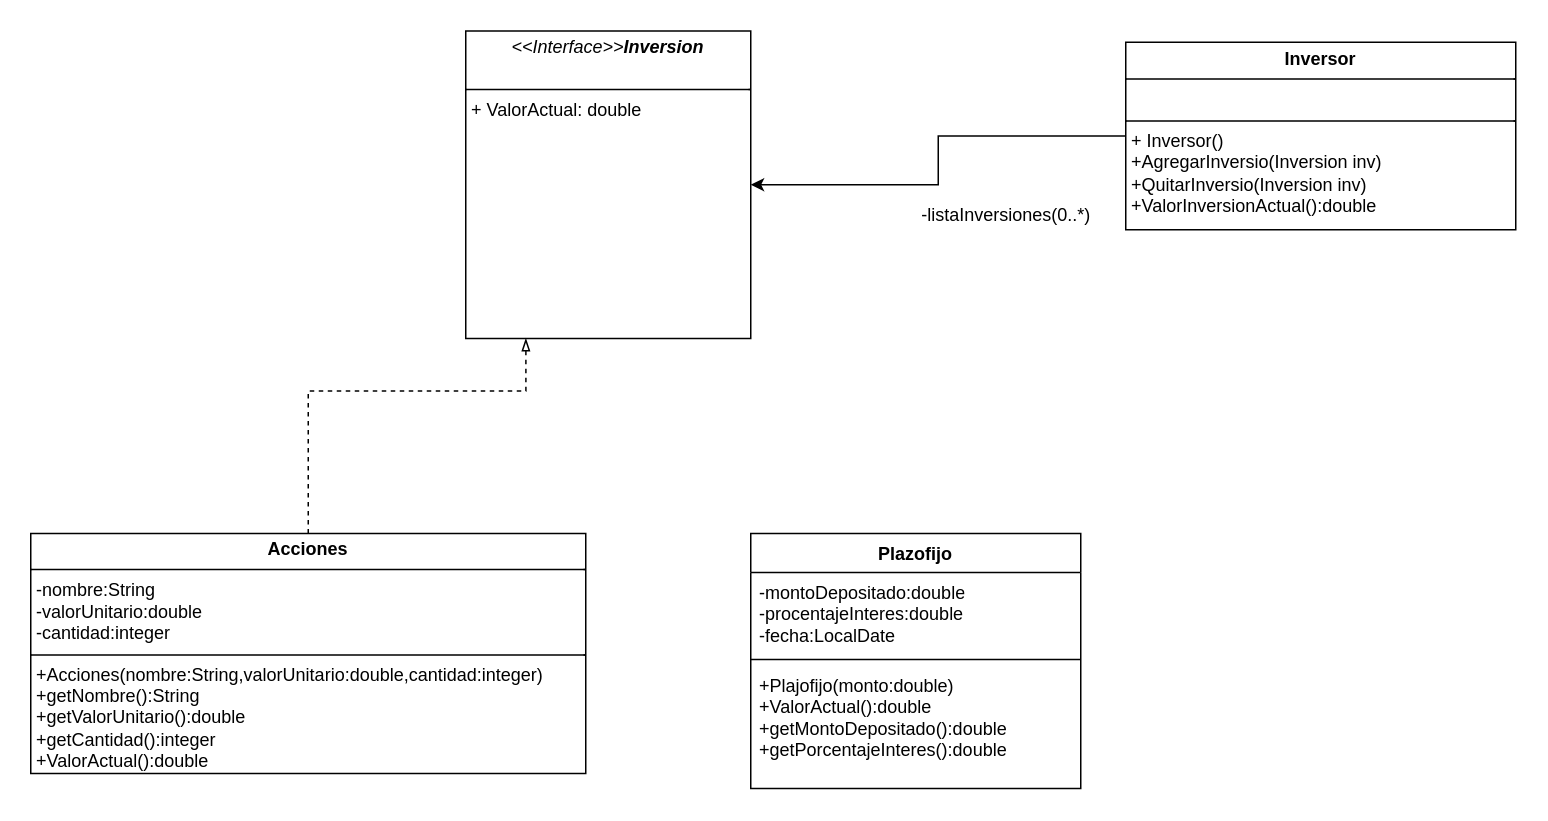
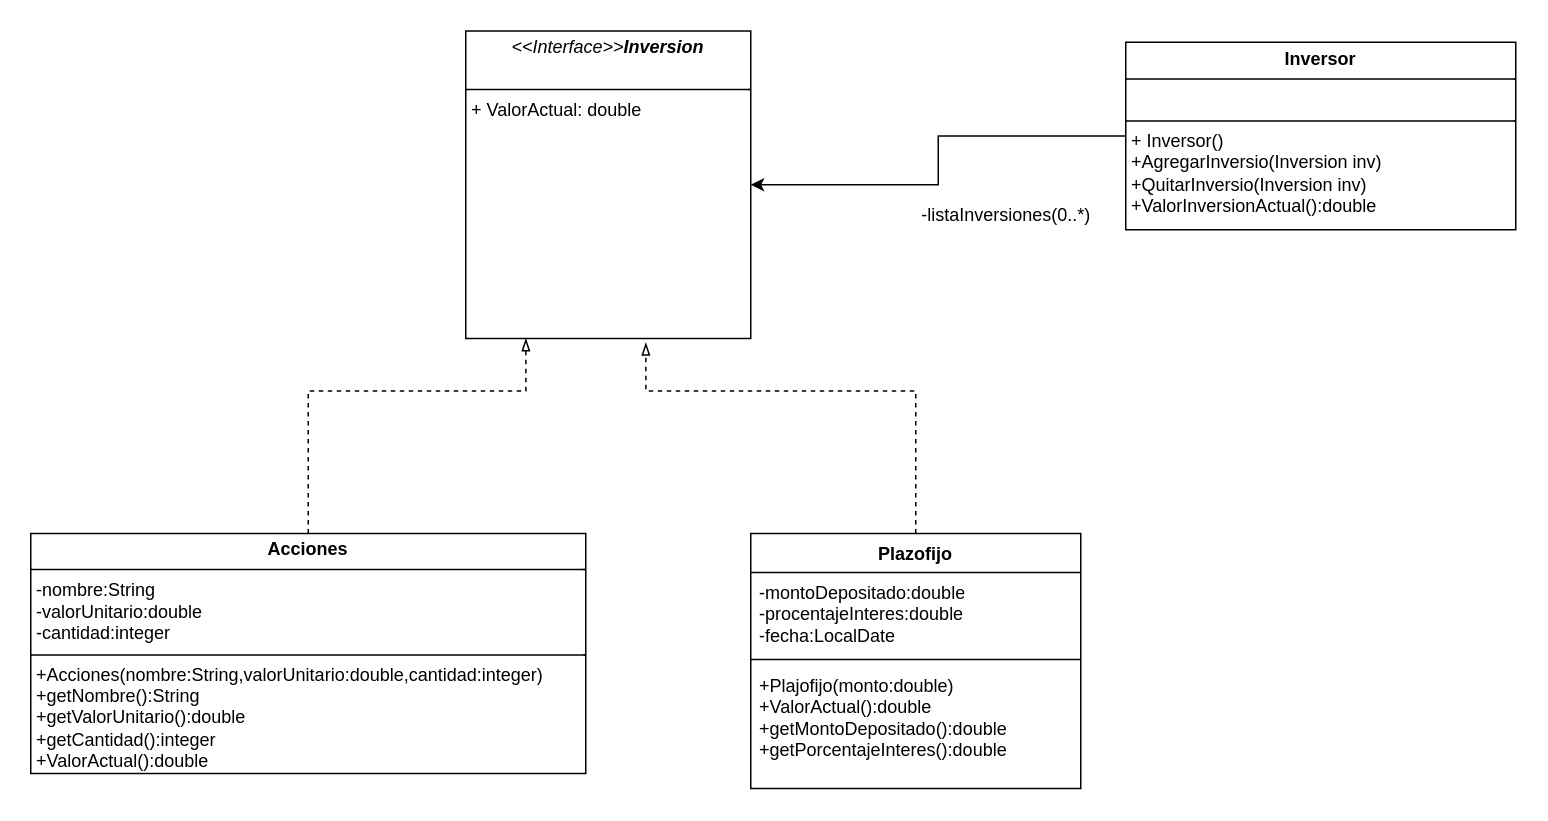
edge "Plazofijo" -> "<<Interface>>Inversion + ValorActual: double": added
